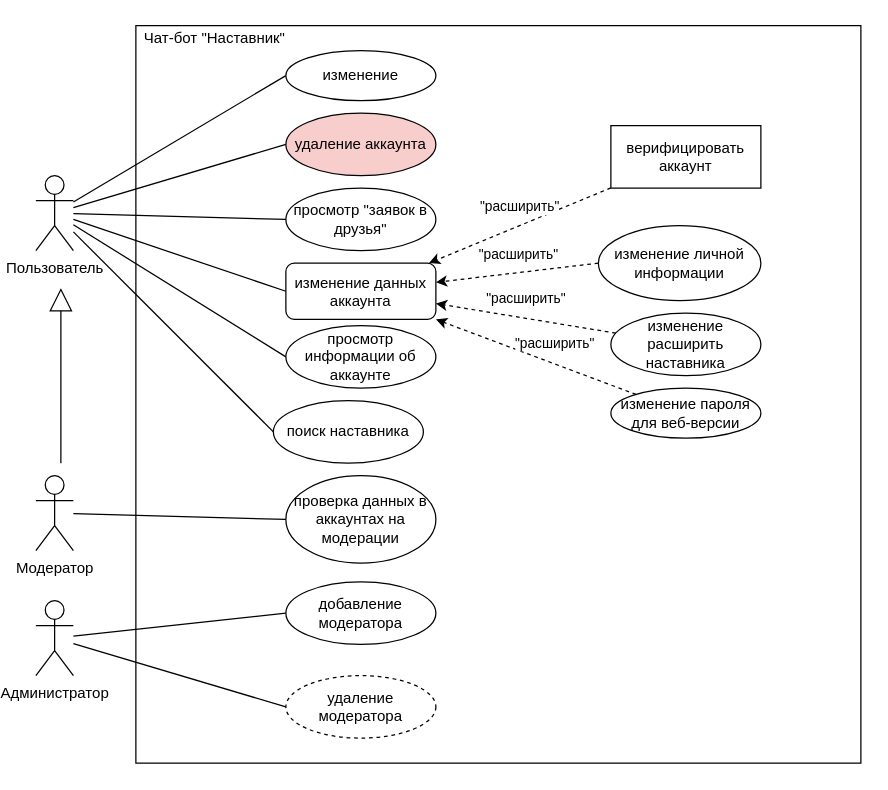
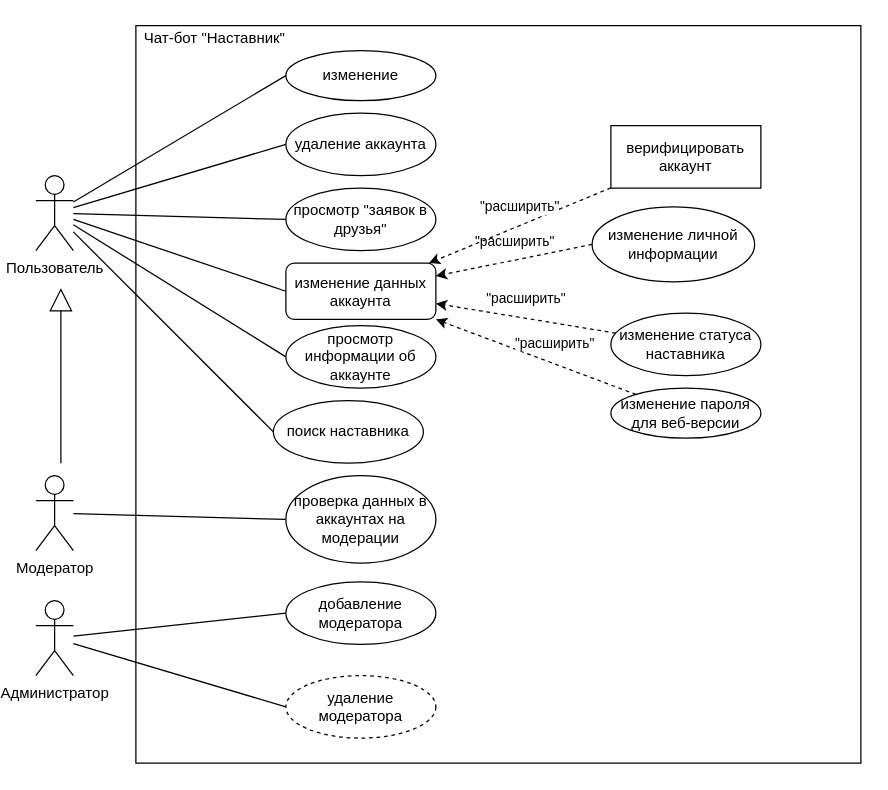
node "удаление аккаунта": fillcolor #f8cecc -> #ffffff
node "изменение личной информации": moved (679, 263) -> (673, 244)
node "изменение расширить наставника": label "изменение расширить наставника" -> "изменение статуса наставника"
